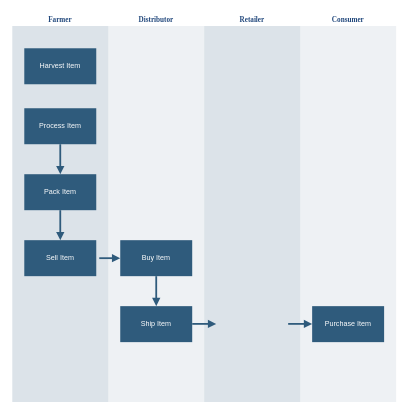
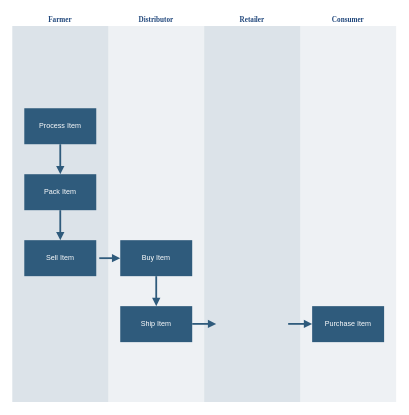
node "Harvest Item": removed
